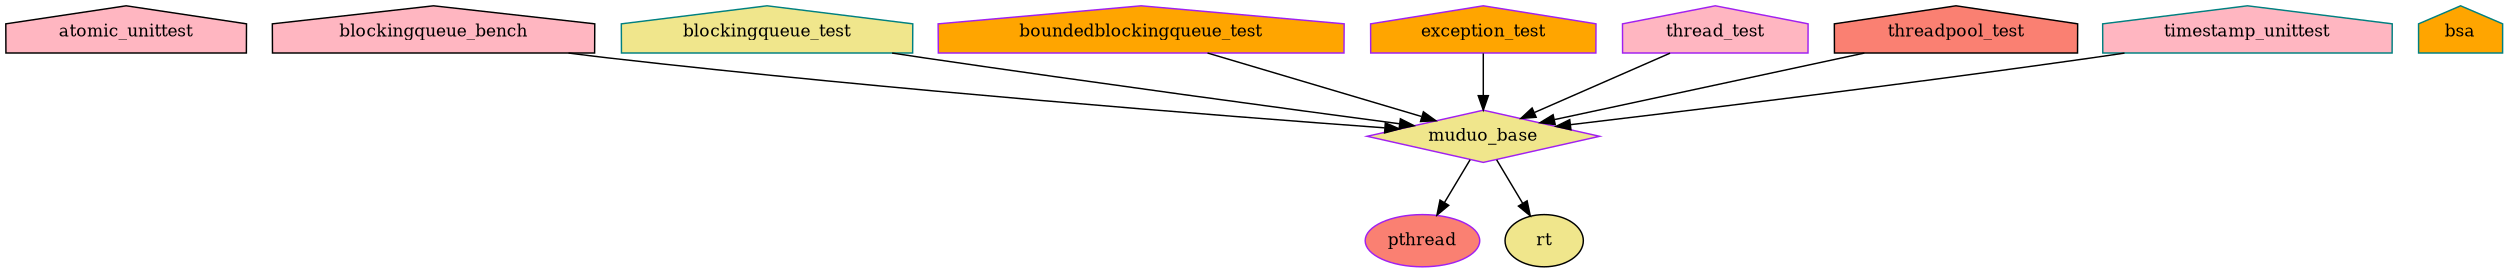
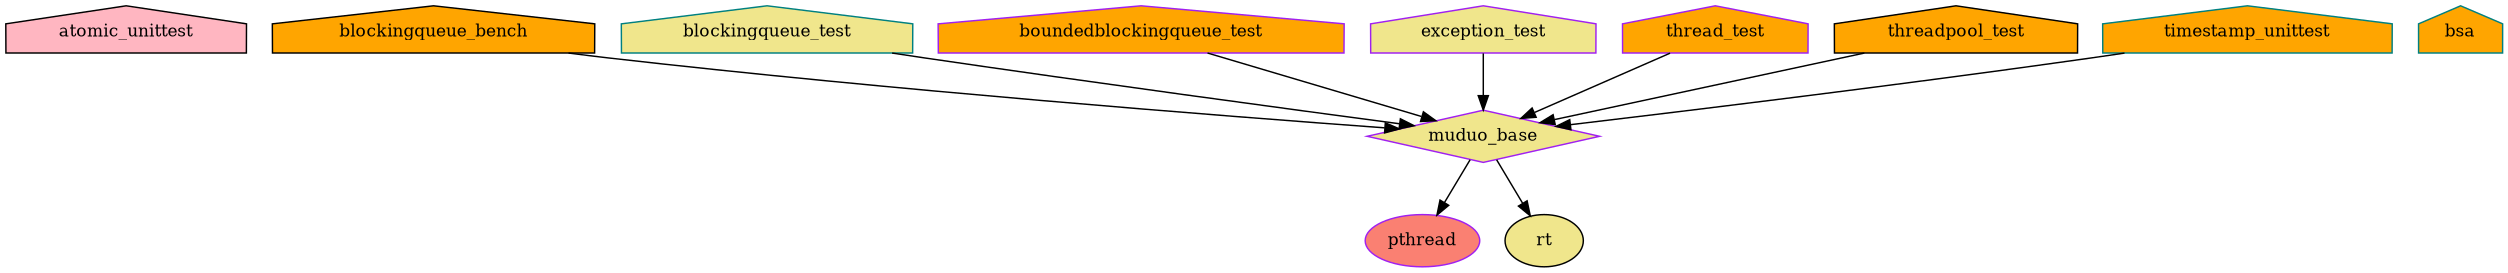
node "blockingqueue_bench": fillcolor lightpink -> orange
node "exception_test": fillcolor orange -> khaki
node "thread_test": fillcolor lightpink -> orange
node "threadpool_test": fillcolor salmon -> orange
node "timestamp_unittest": fillcolor lightpink -> orange
